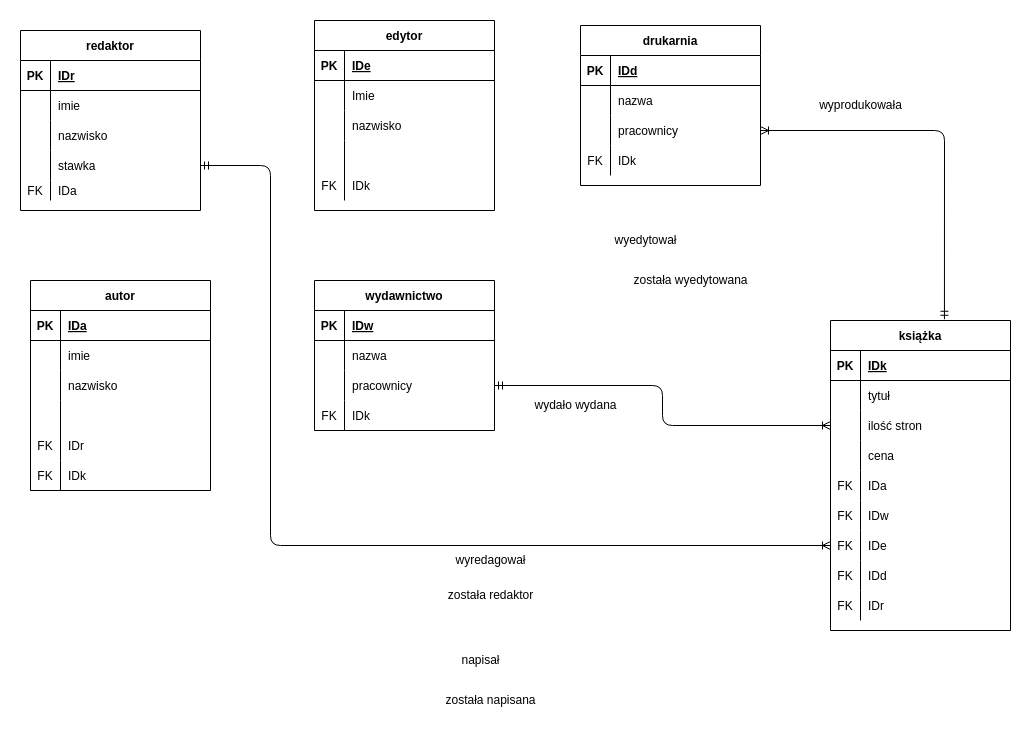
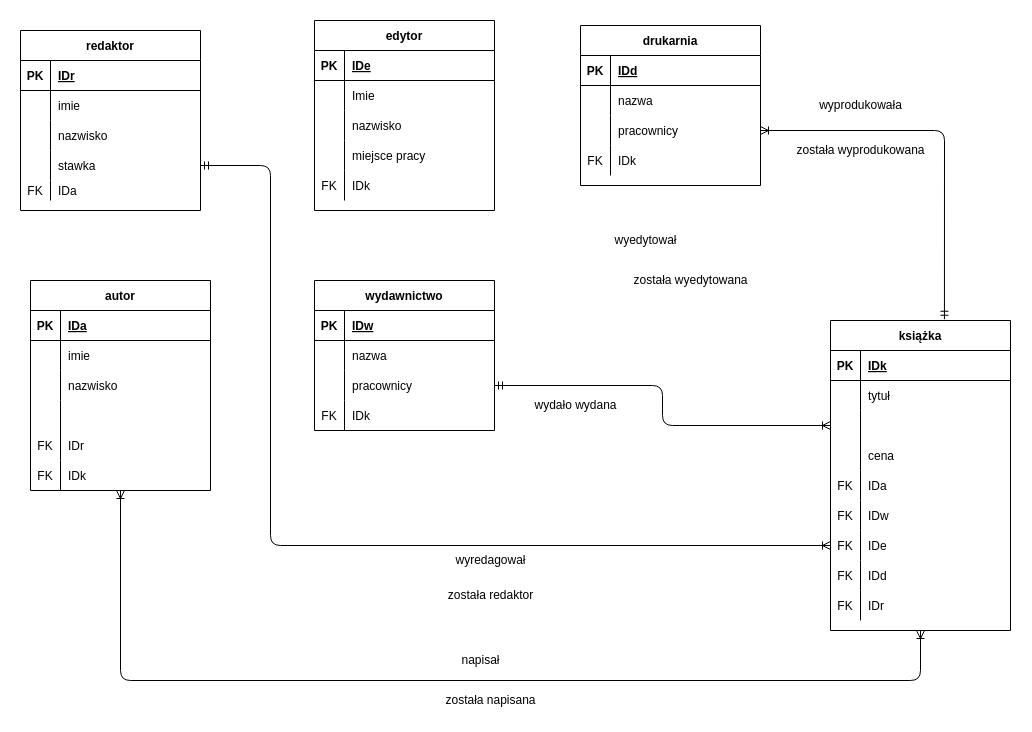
node "została wyprodukowana": added
node "miejsce pracy": added
node "ilość stron": removed
edge "autor" -- "książka": added
